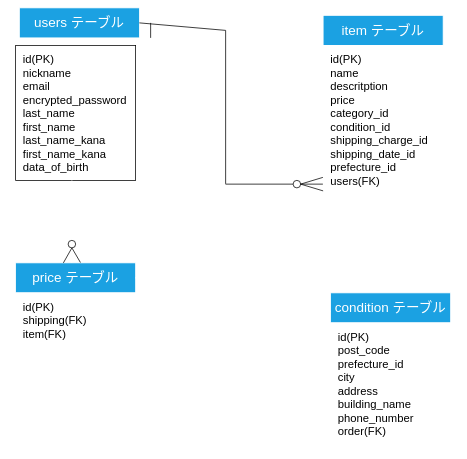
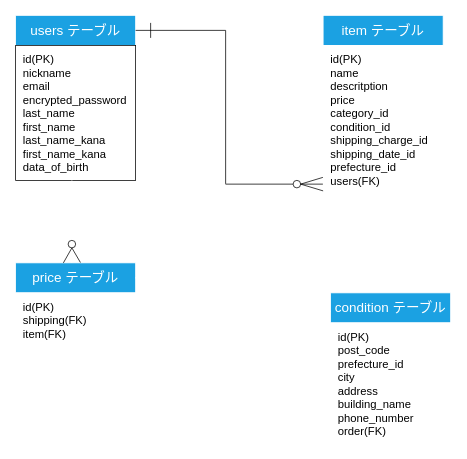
node "users テーブル": moved (79, 23) -> (75, 30)
